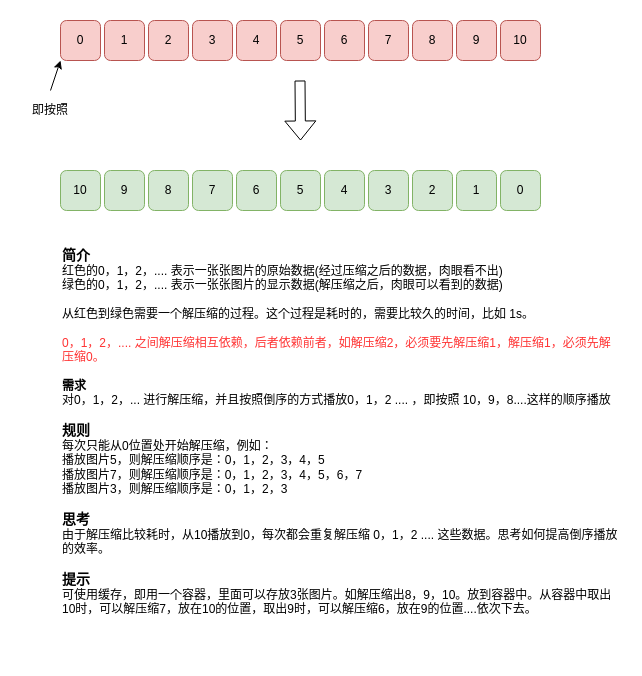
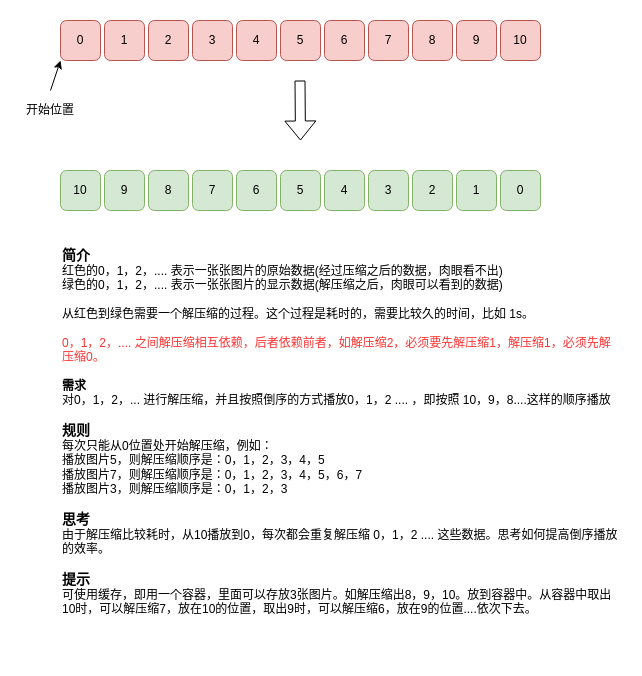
node "即按照": label "即按照" -> "开始位置"
